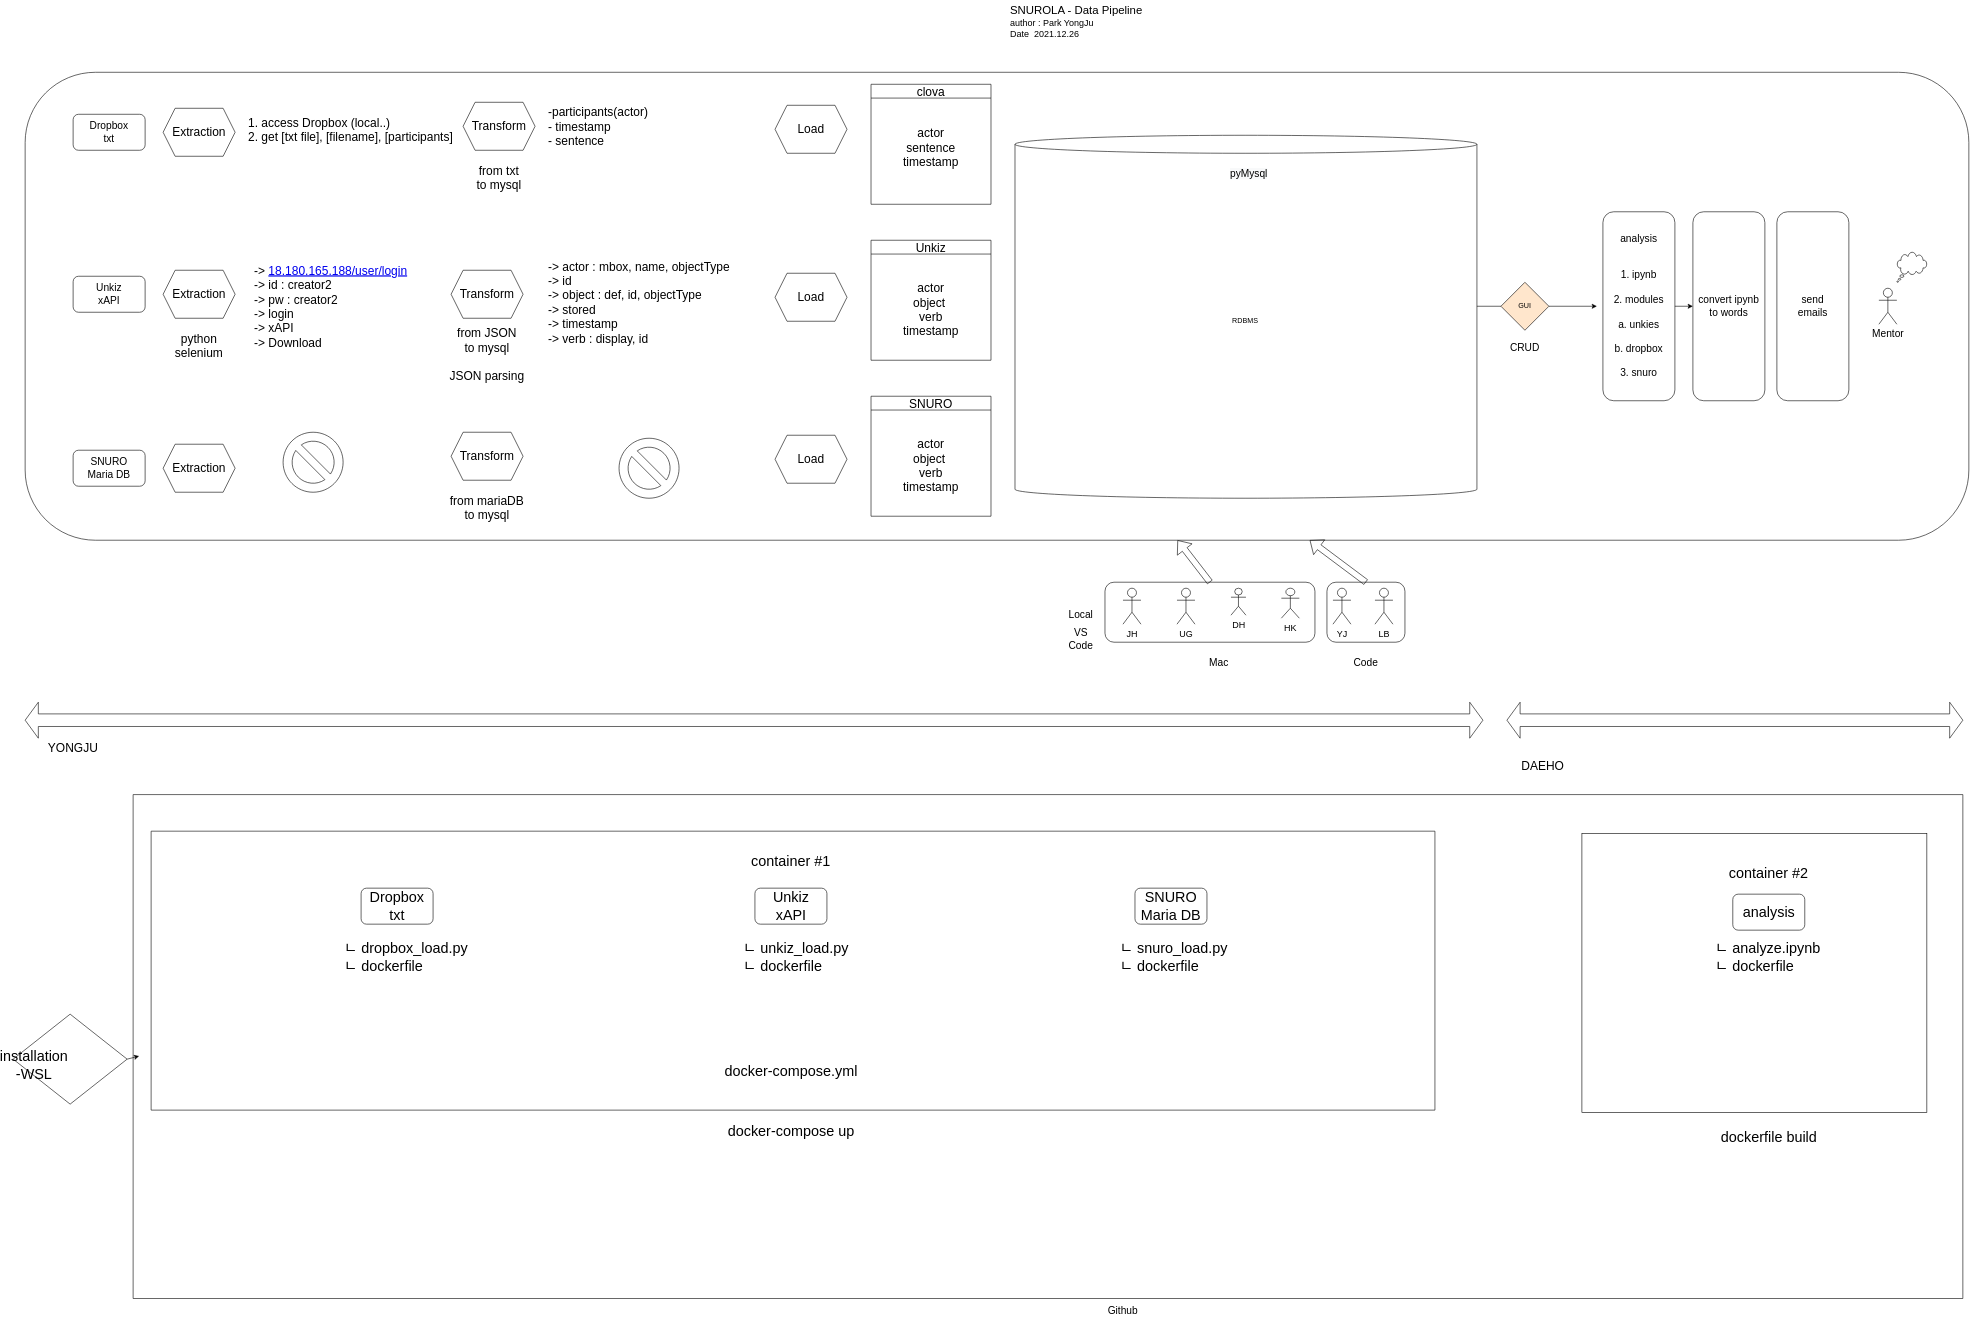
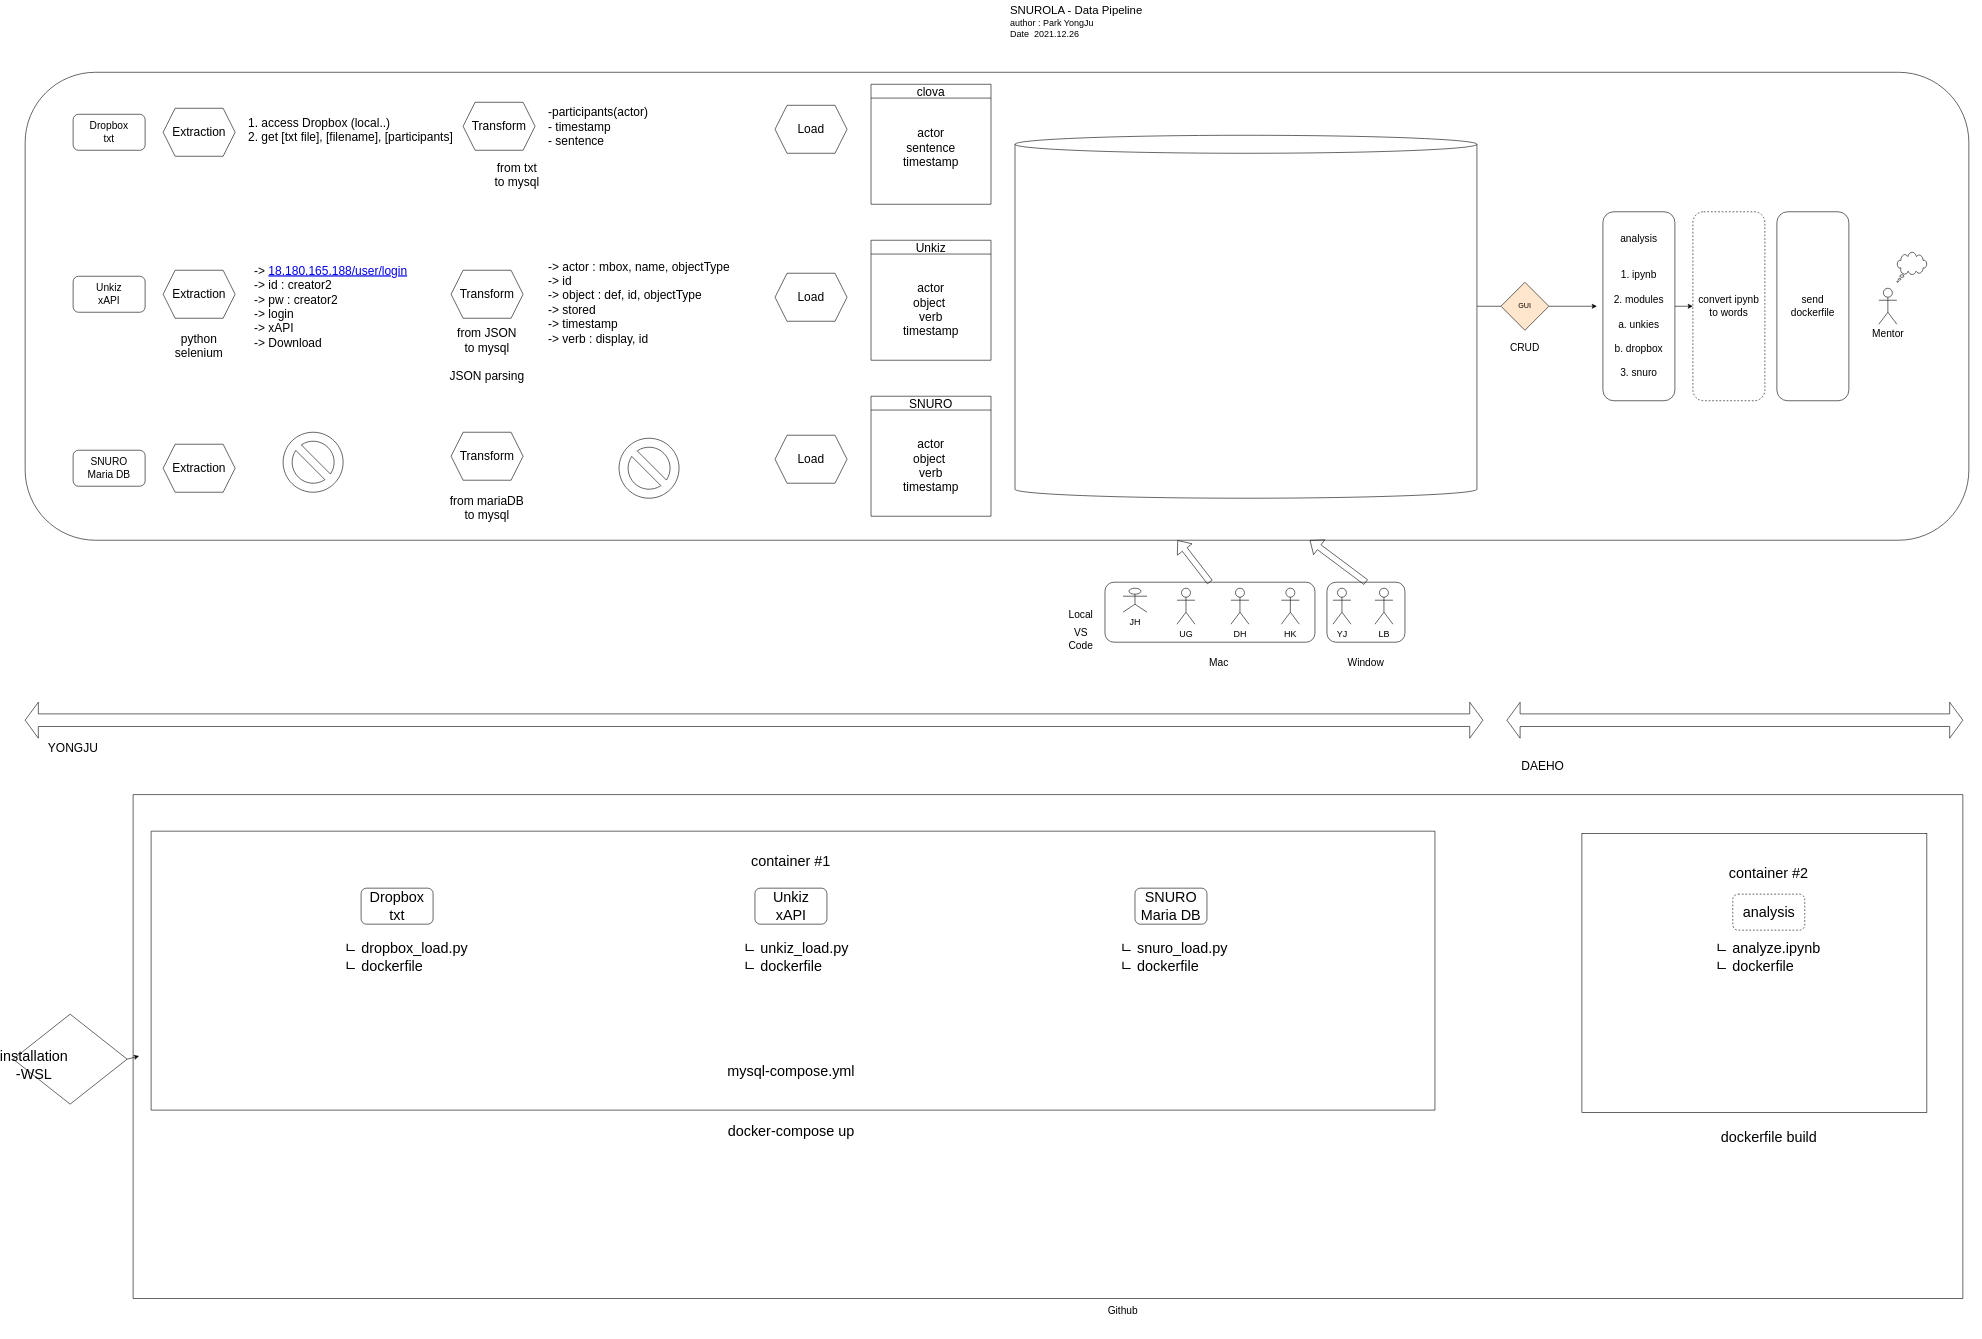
node "pyMysql": removed
node "from txt to mysql": moved (499, 177) -> (517, 174)
node "convert ipynb to words": style solid -> dashed
node "send emails": label "send emails" -> "send dockerfile"
node "RDBMS": removed
node "DH": size 15x27 -> 18x36
node "HK": size 18x30 -> 18x36
node "JH": size 18x36 -> 24x24
node "Code": label "Code" -> "Window"
node "analysis": style solid -> dashed
node "docker-compose.yml": label "docker-compose.yml" -> "mysql-compose.yml"
